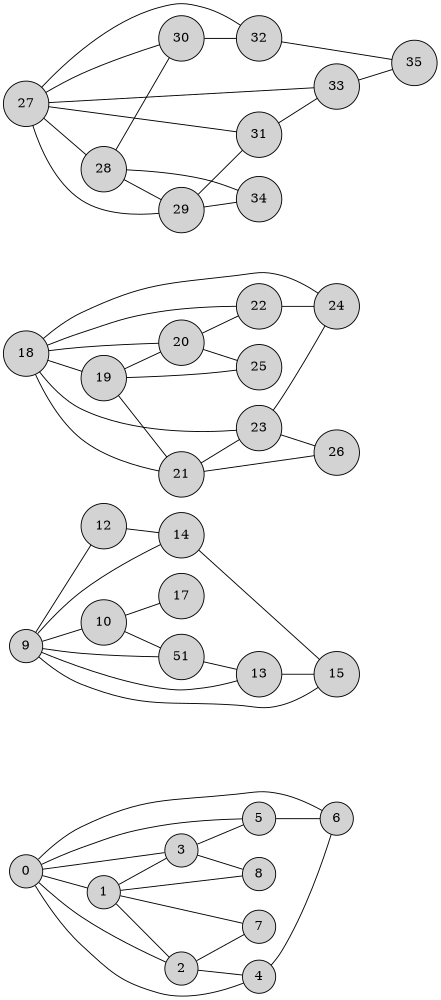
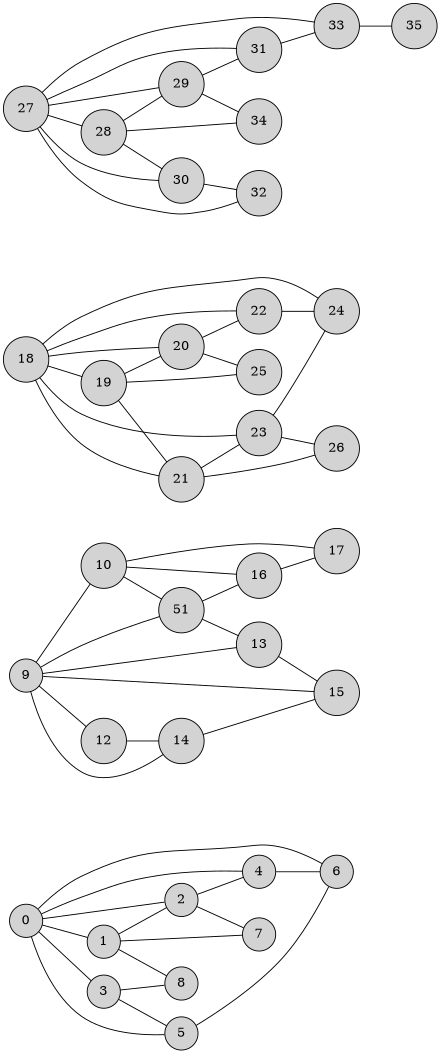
edge "32" -- "35": removed
node "16": added
edge "3" -- "1": removed
